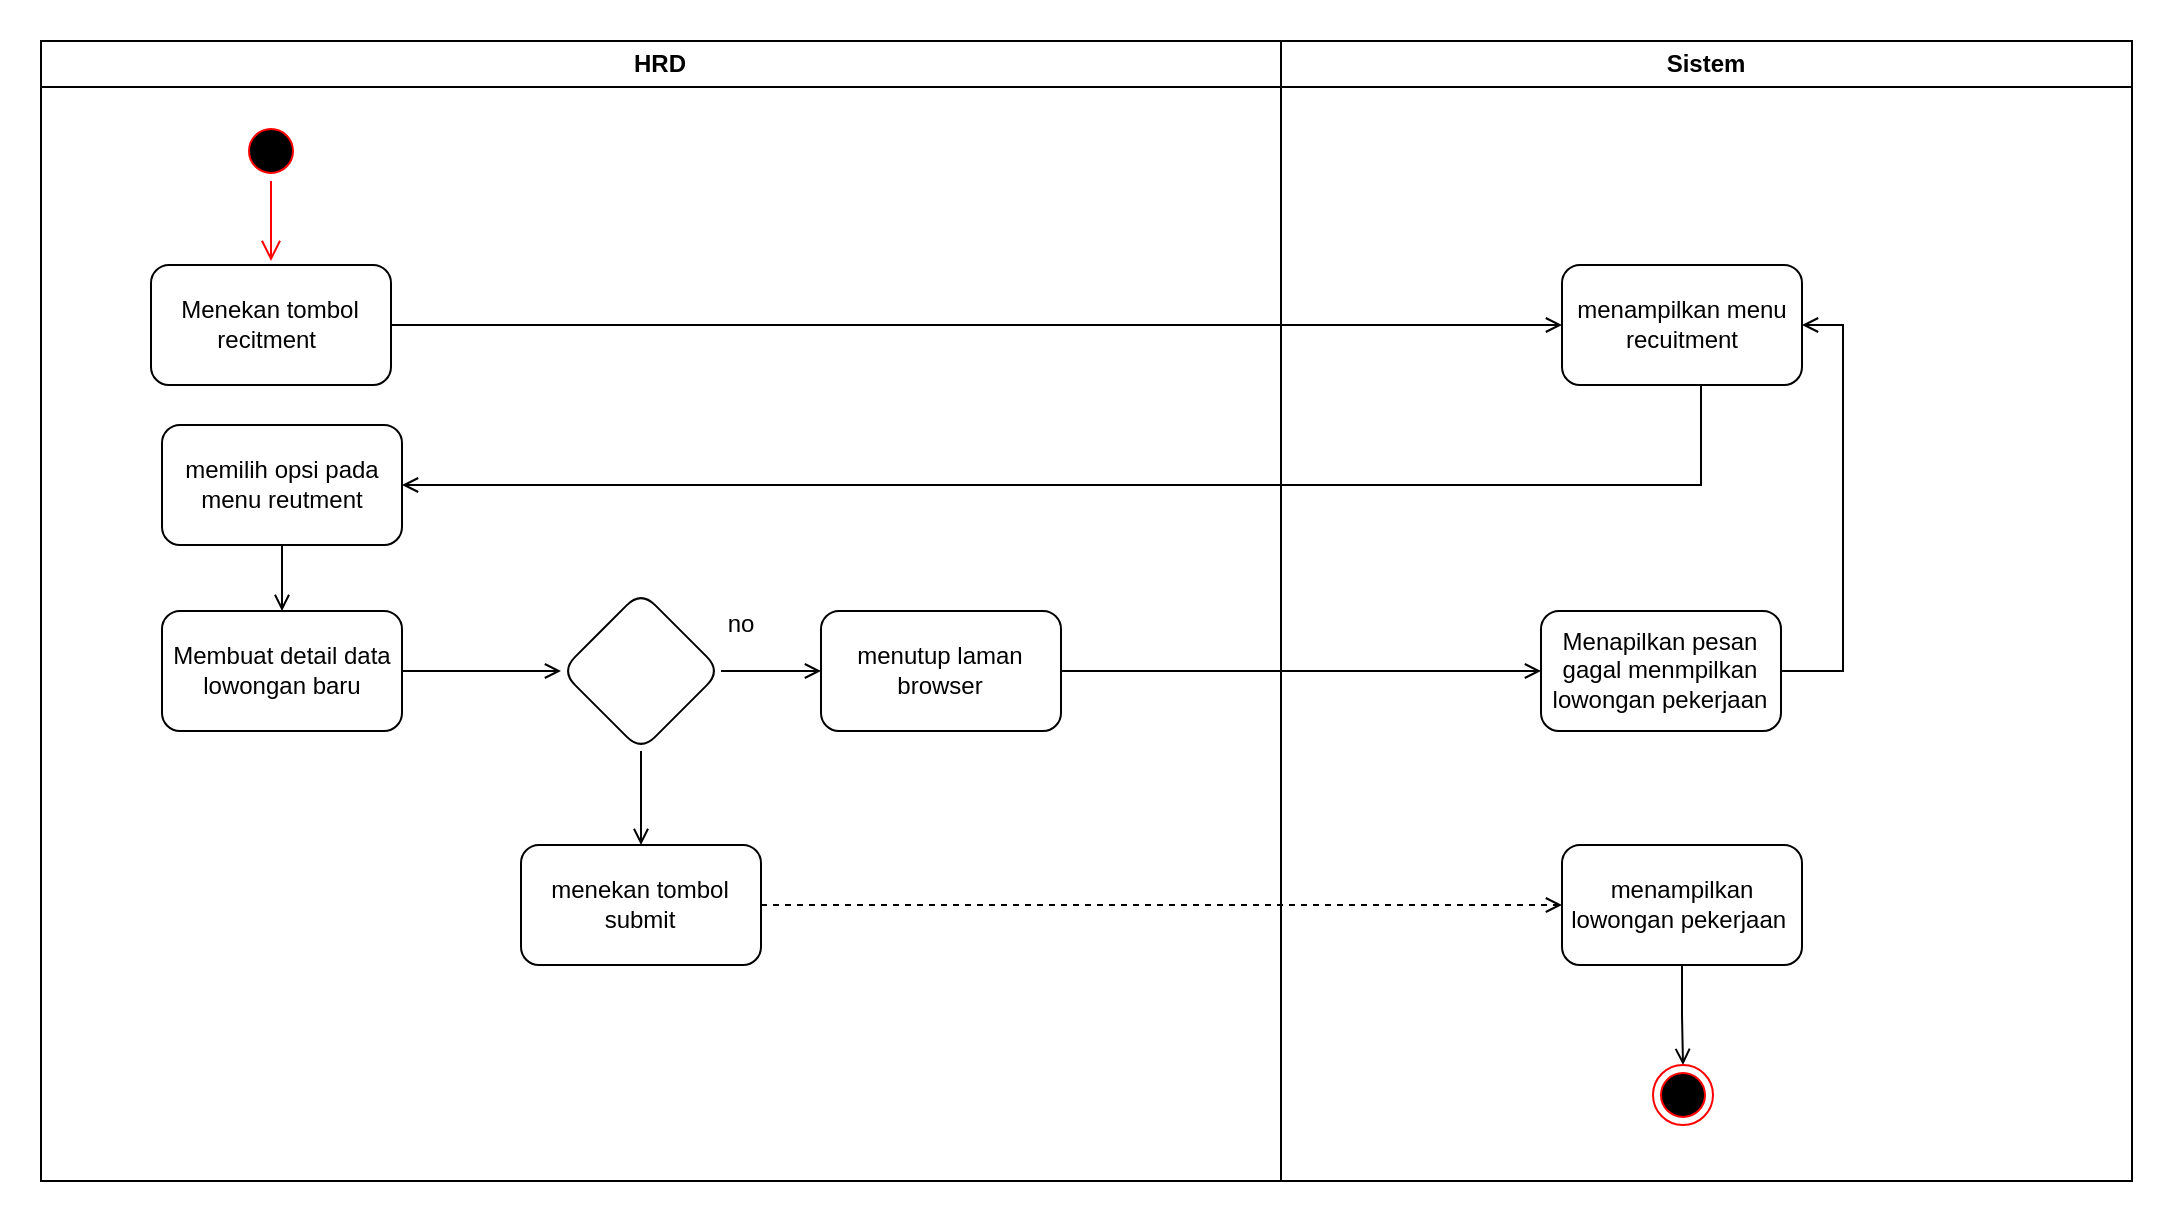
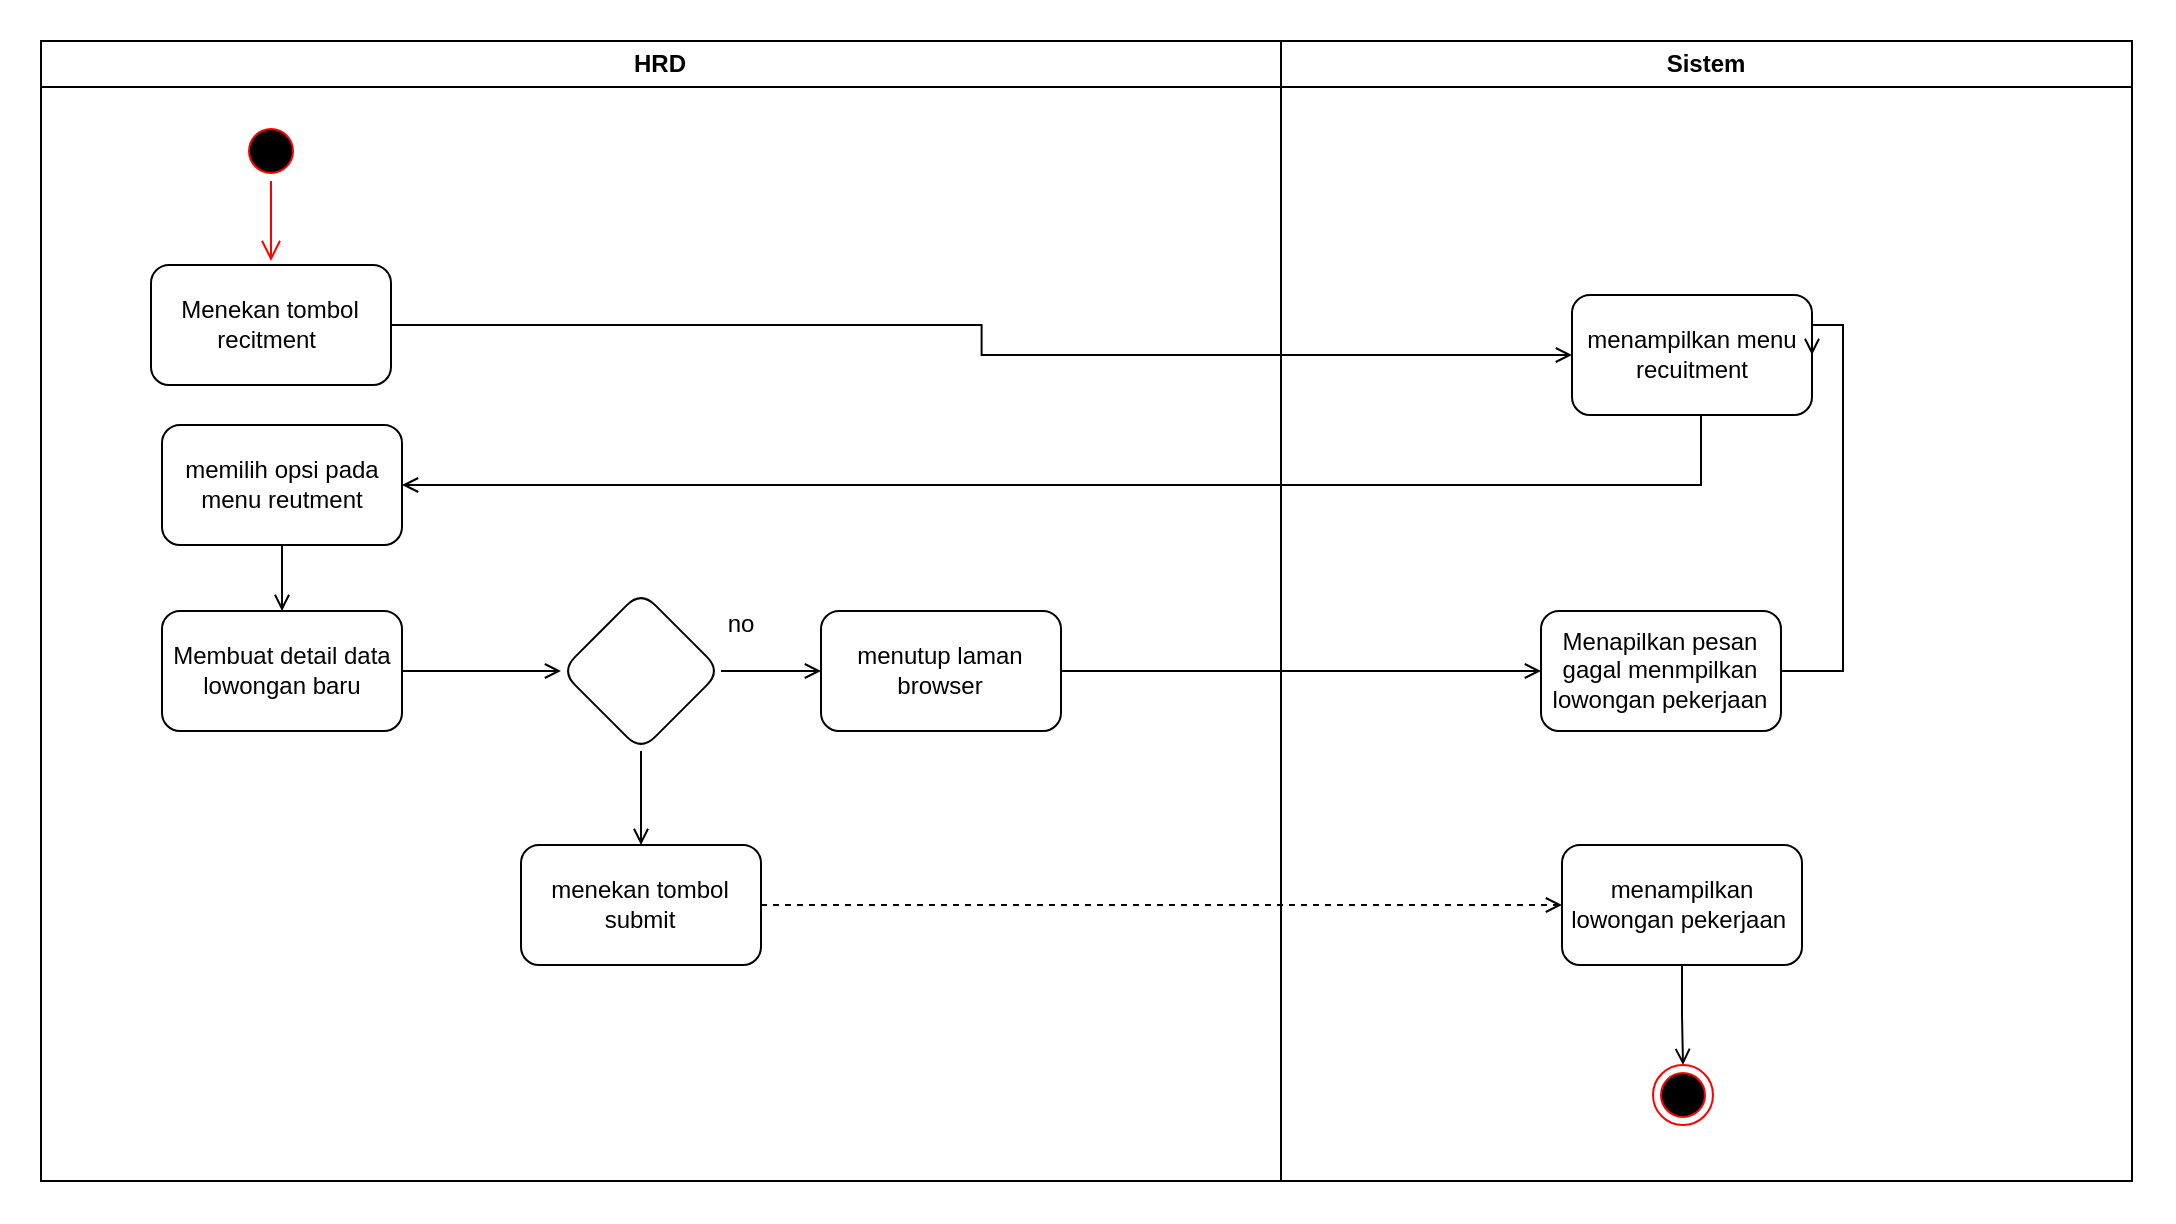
node "menampilkan menu recuitment": moved (1682, 325) -> (1692, 355)
